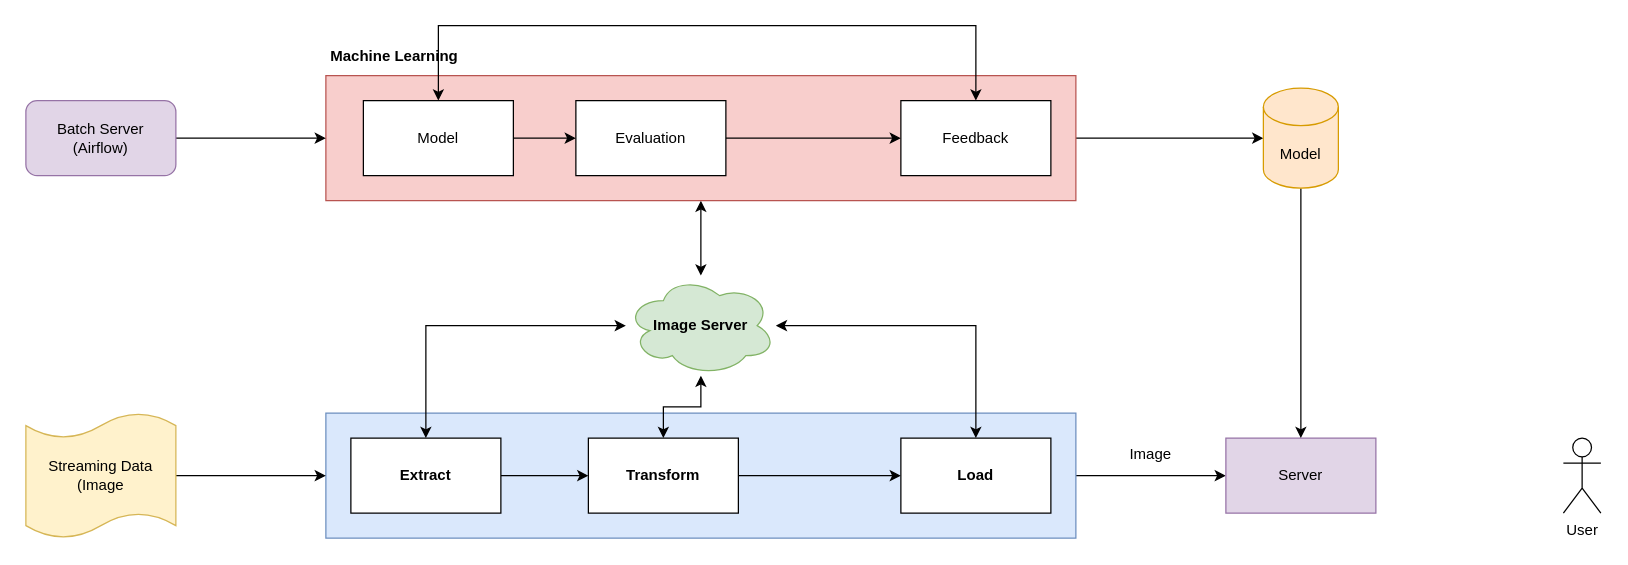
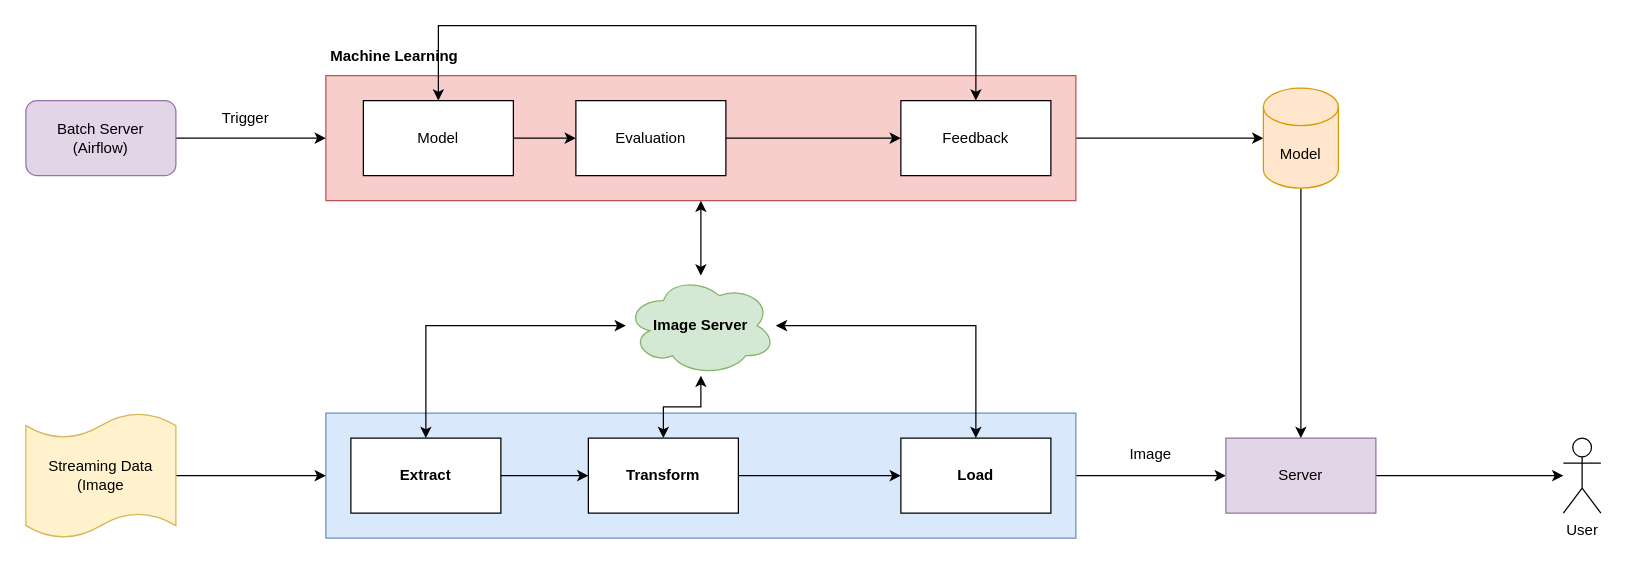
node "Trigger": added
edge "Server" -> "User": added
